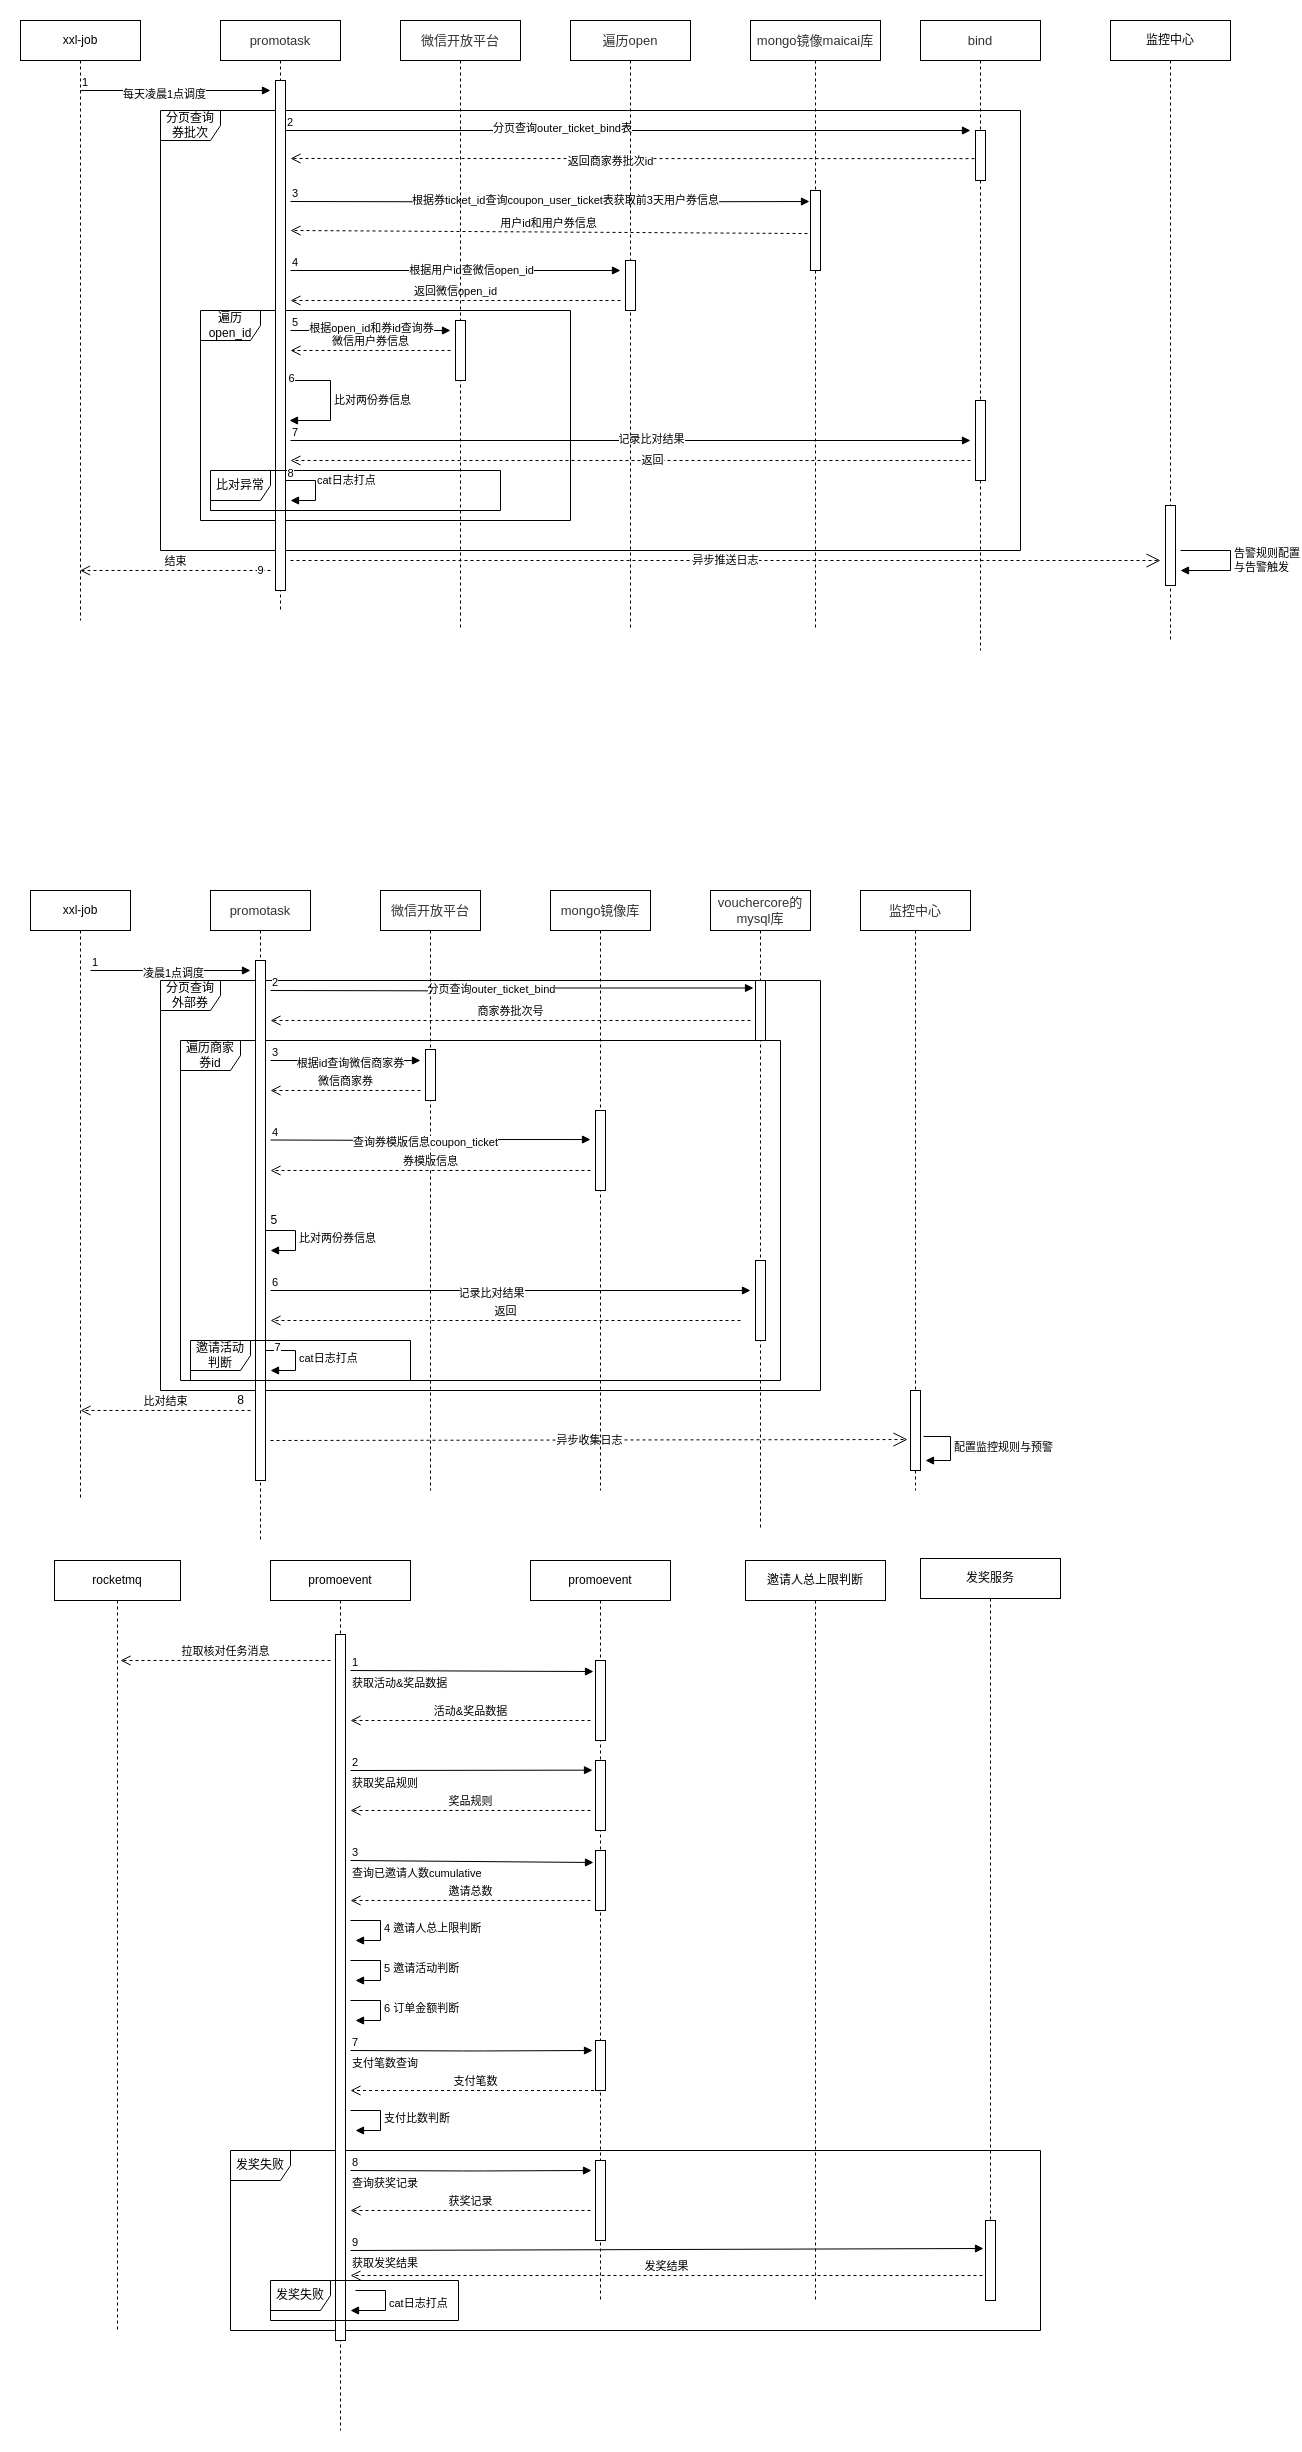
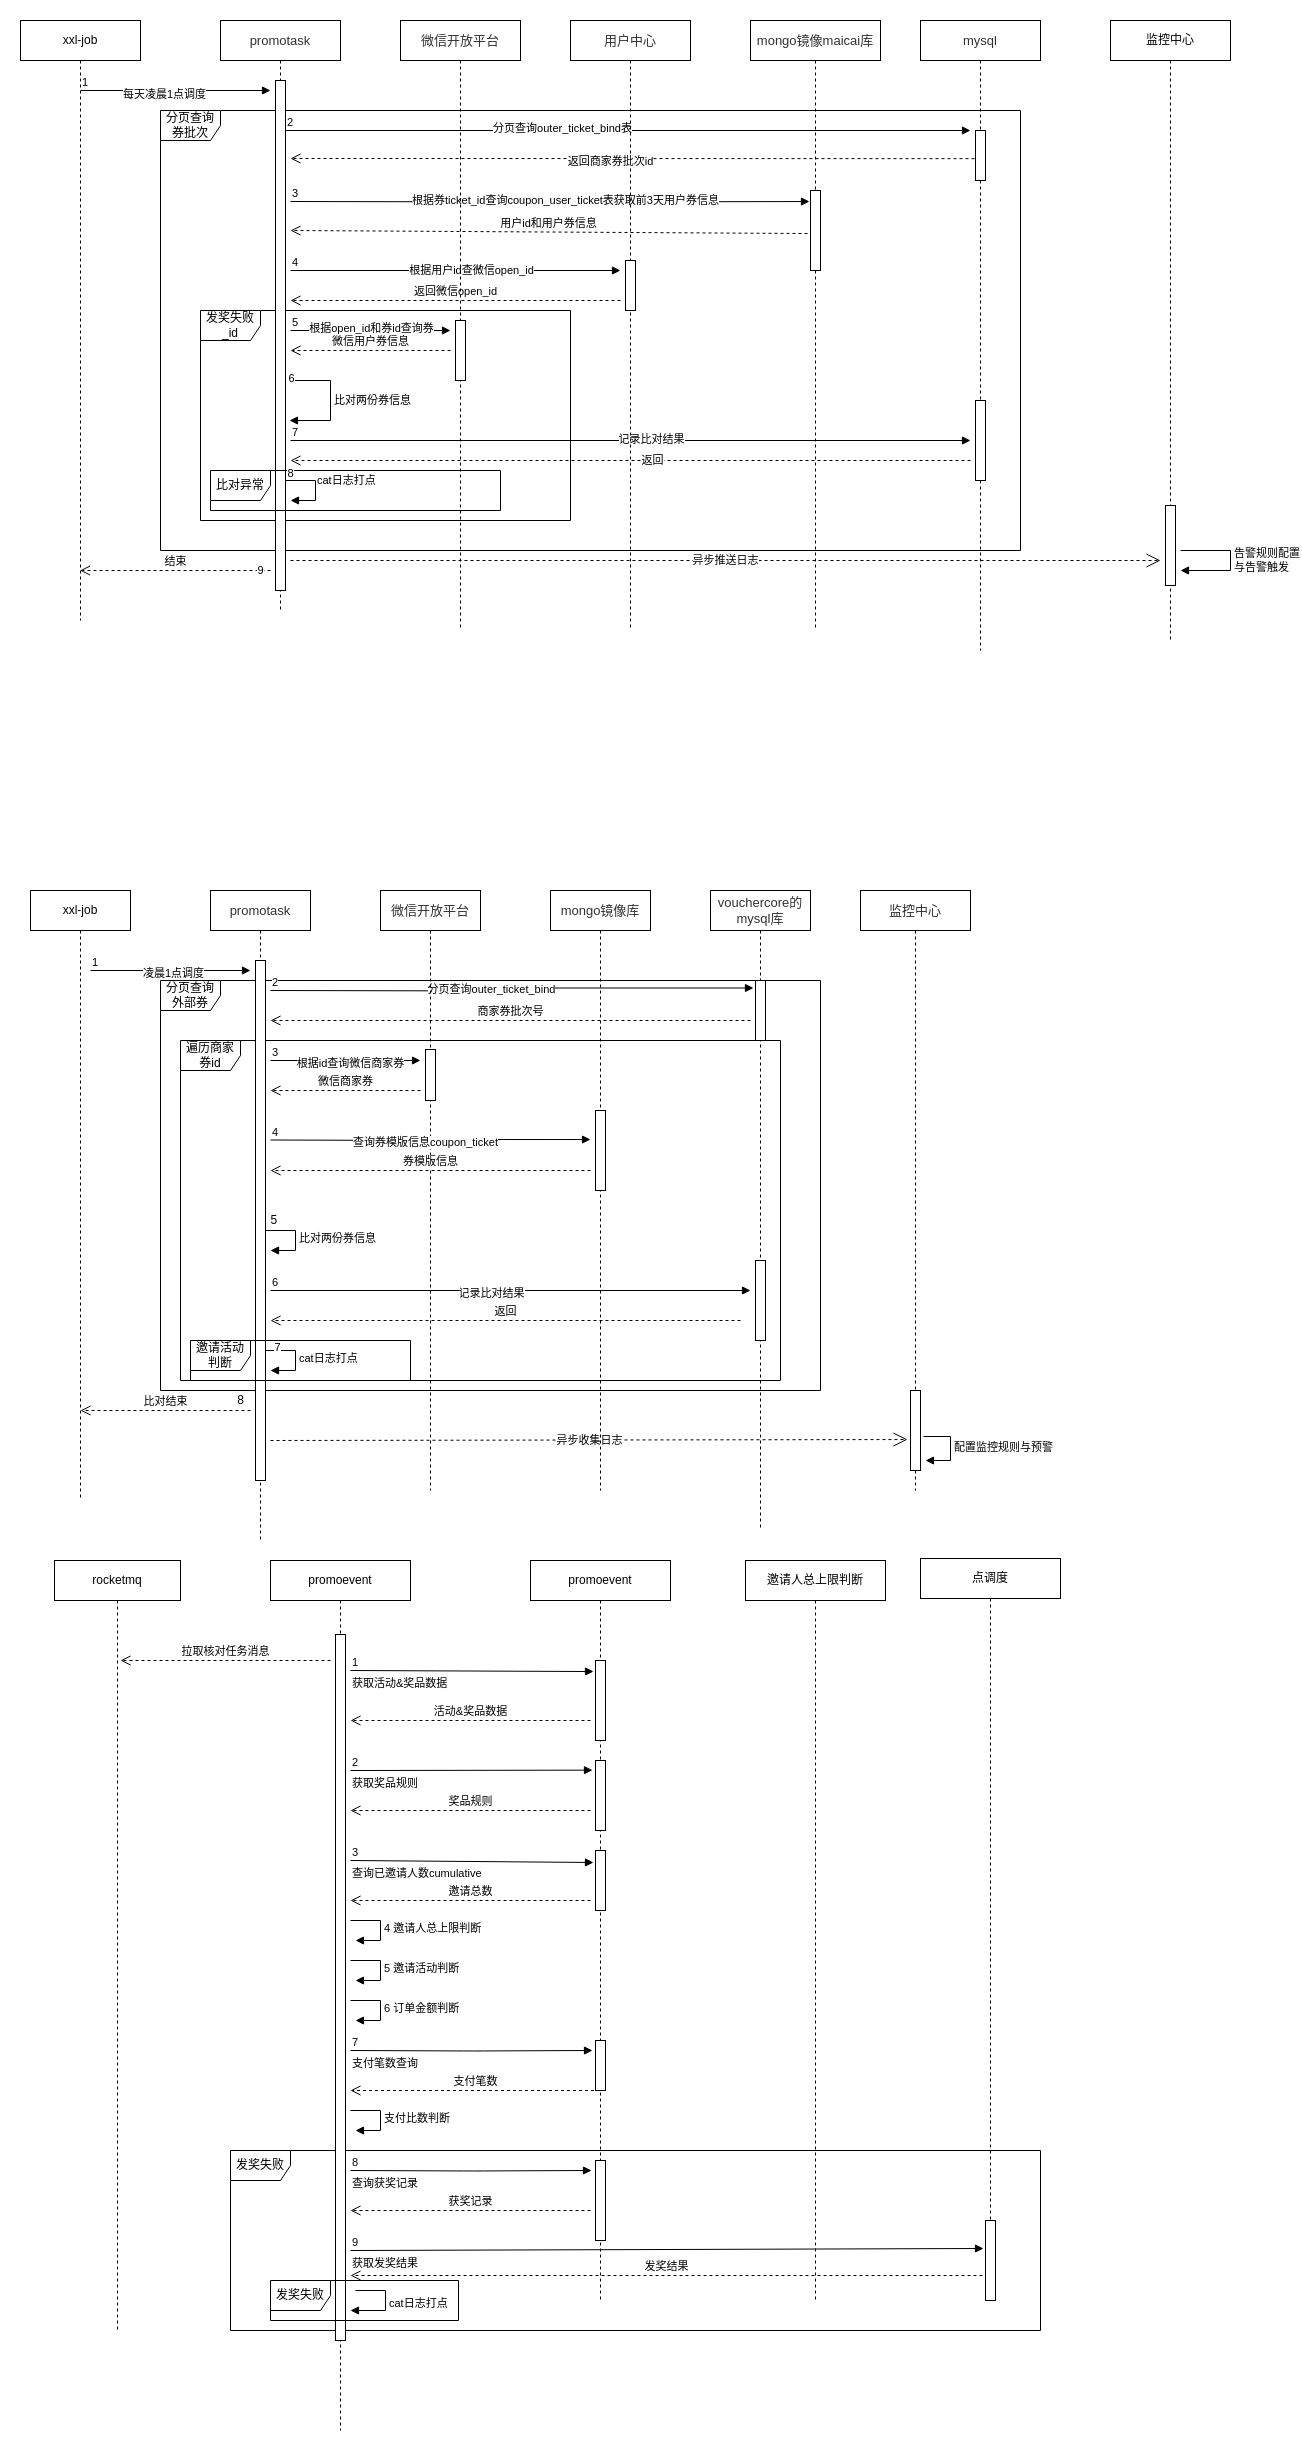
node "遍历open": label "遍历open" -> "用户中心"
node "bind": label "bind" -> "mysql"
node "遍历open_id": label "遍历open_id" -> "发奖失败_id"
node "发奖服务": label "发奖服务" -> "点调度"
